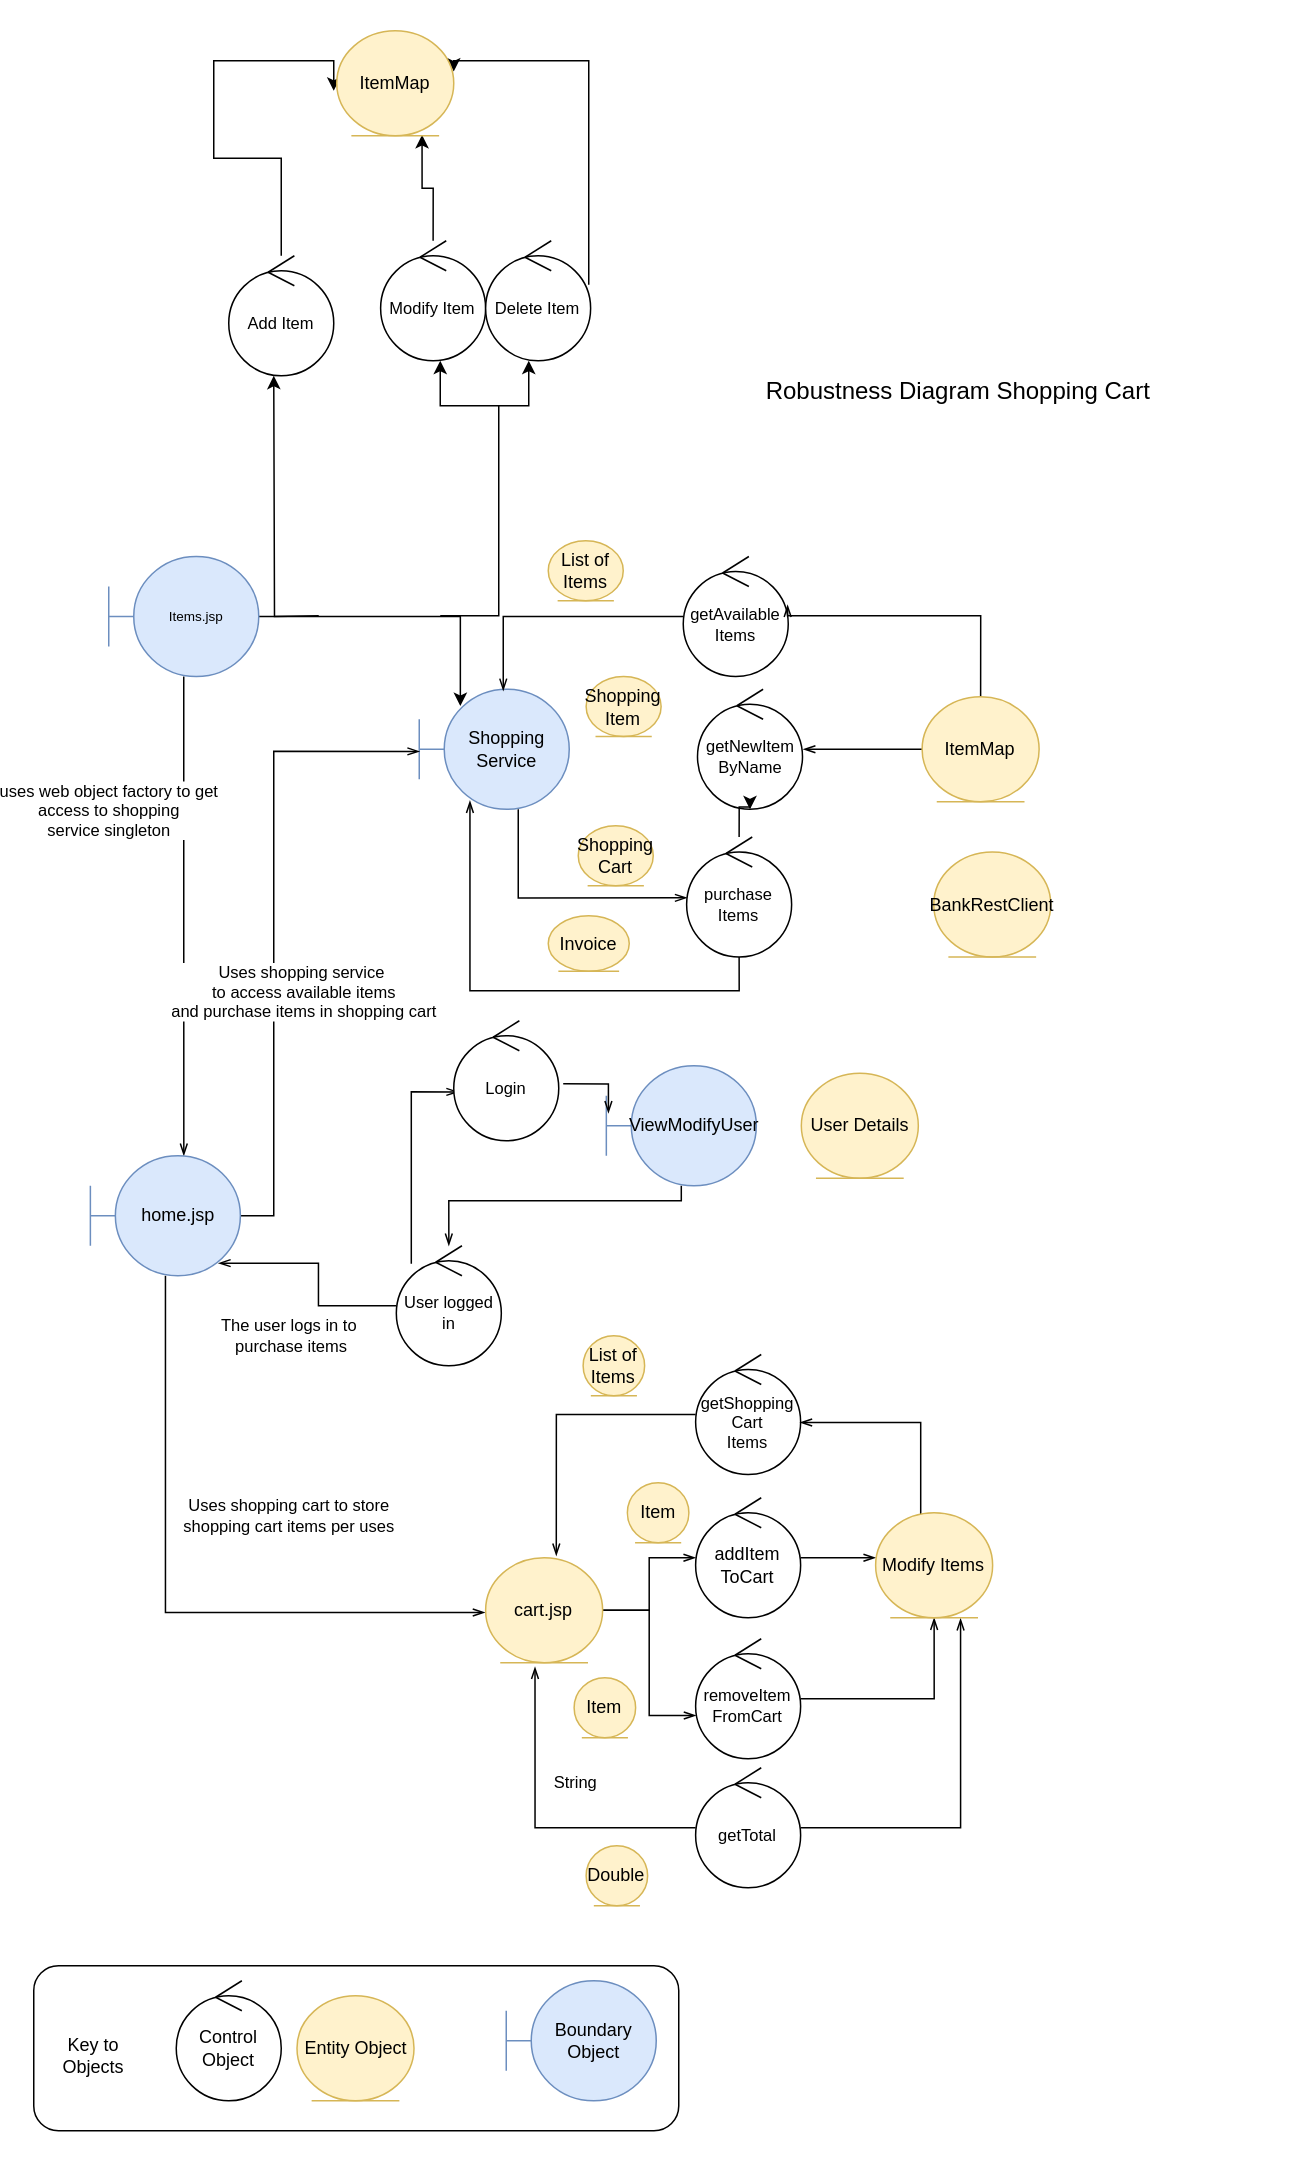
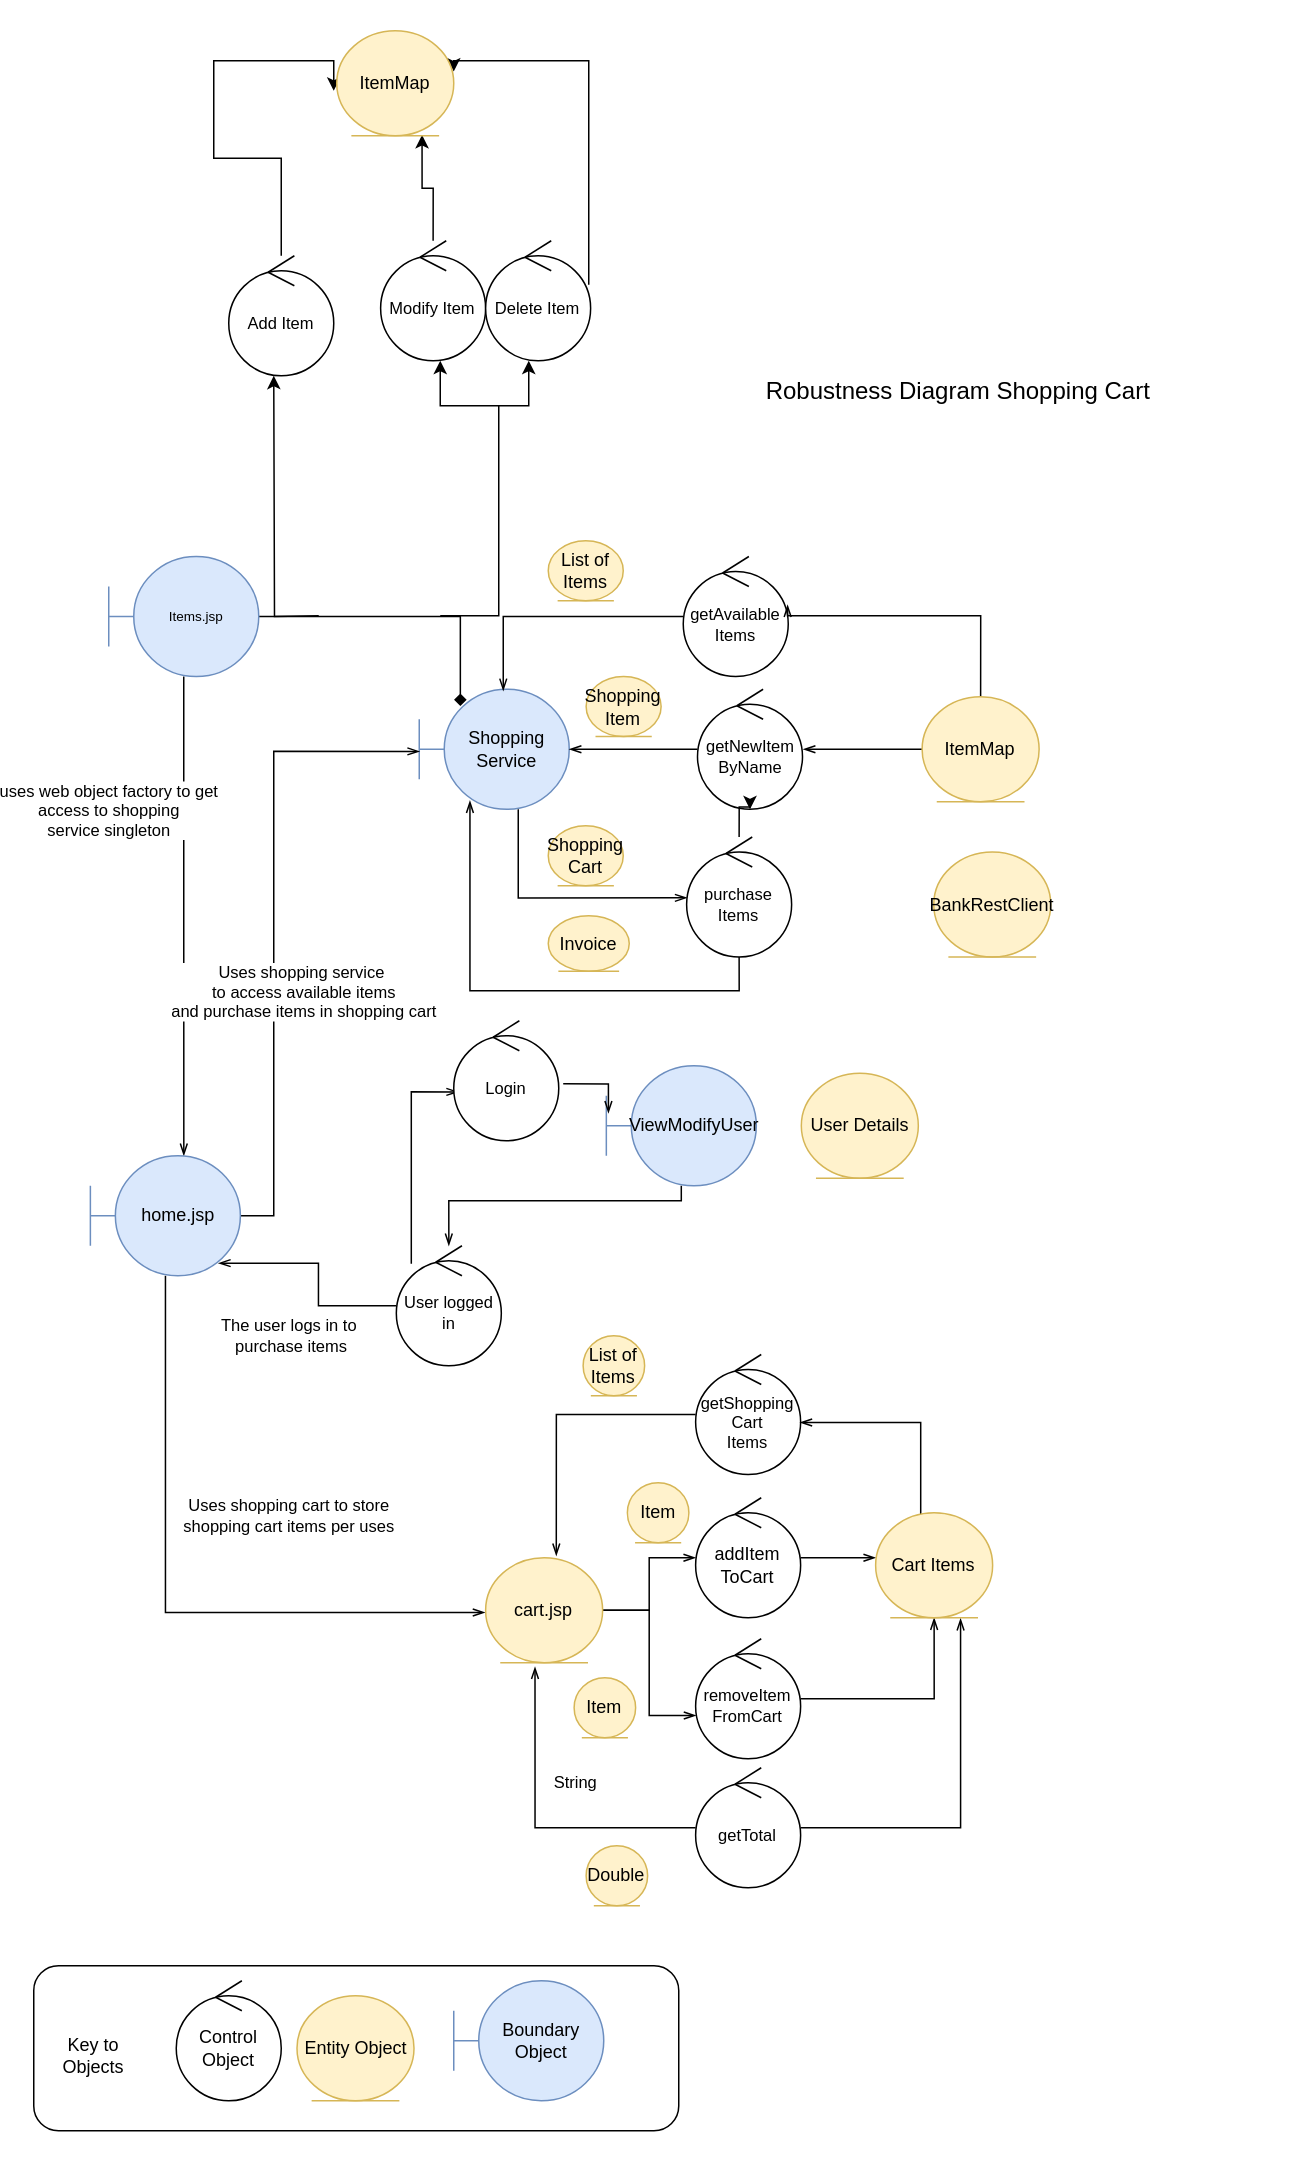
edge "Items.jsp" -> "Shopping Service": arrowhead classic -> diamond
edge "getNewItem ByName" -> "Shopping Service": added
node "Shopping Cart": moved (616, 856) -> (586, 856)
node "Modify Items": label "Modify Items" -> "Cart Items"
node "Boundary Object": moved (581, 2041) -> (529, 2041)
